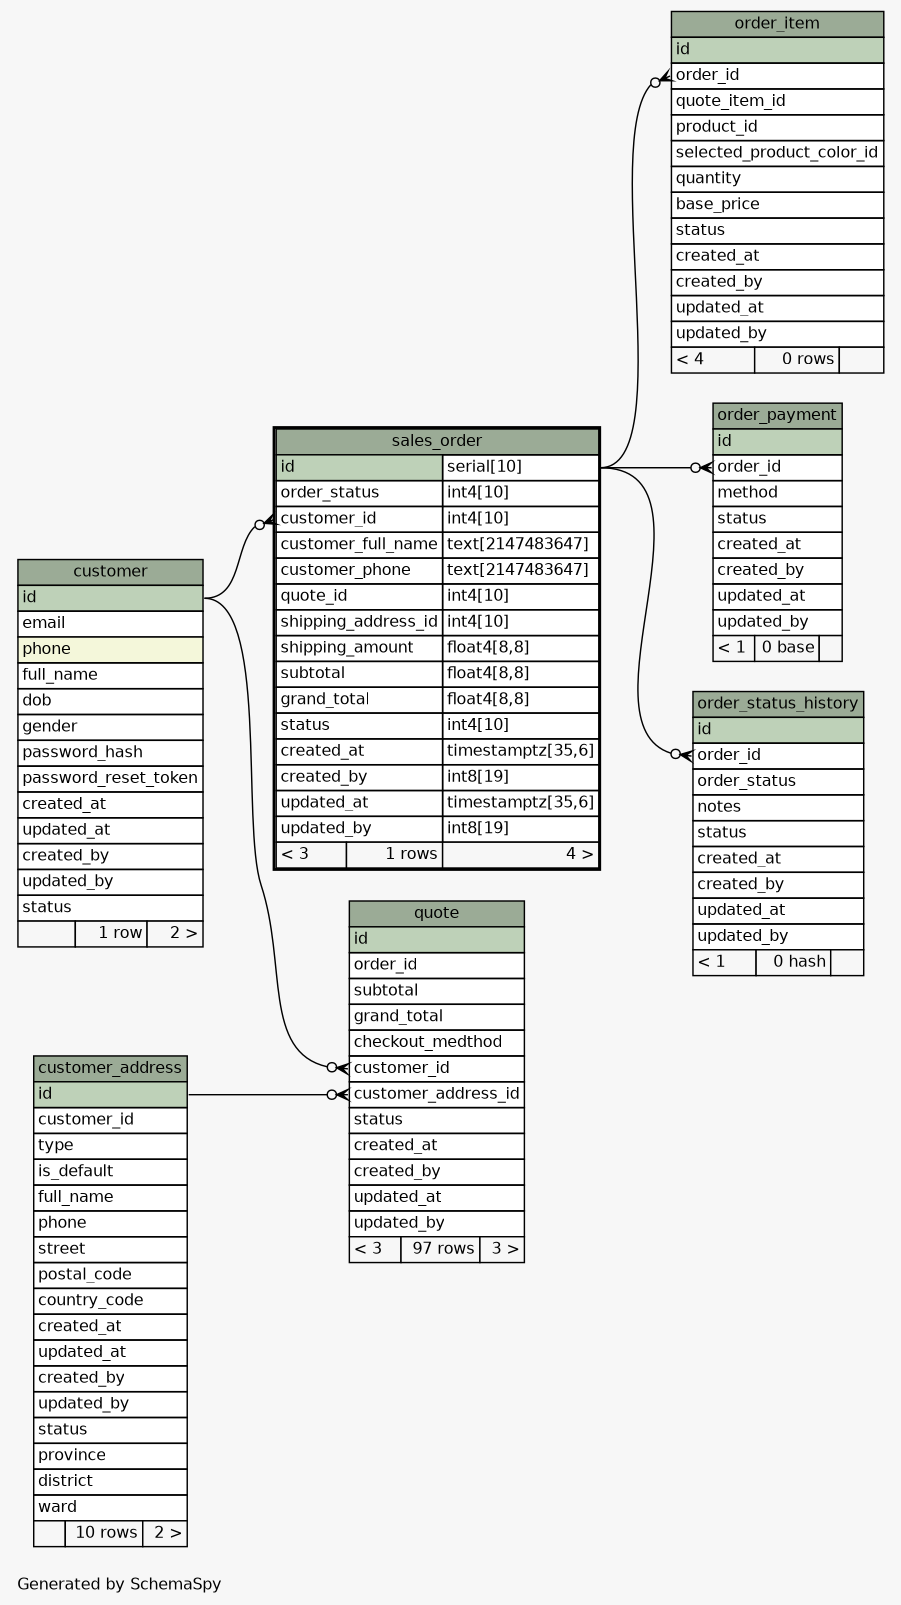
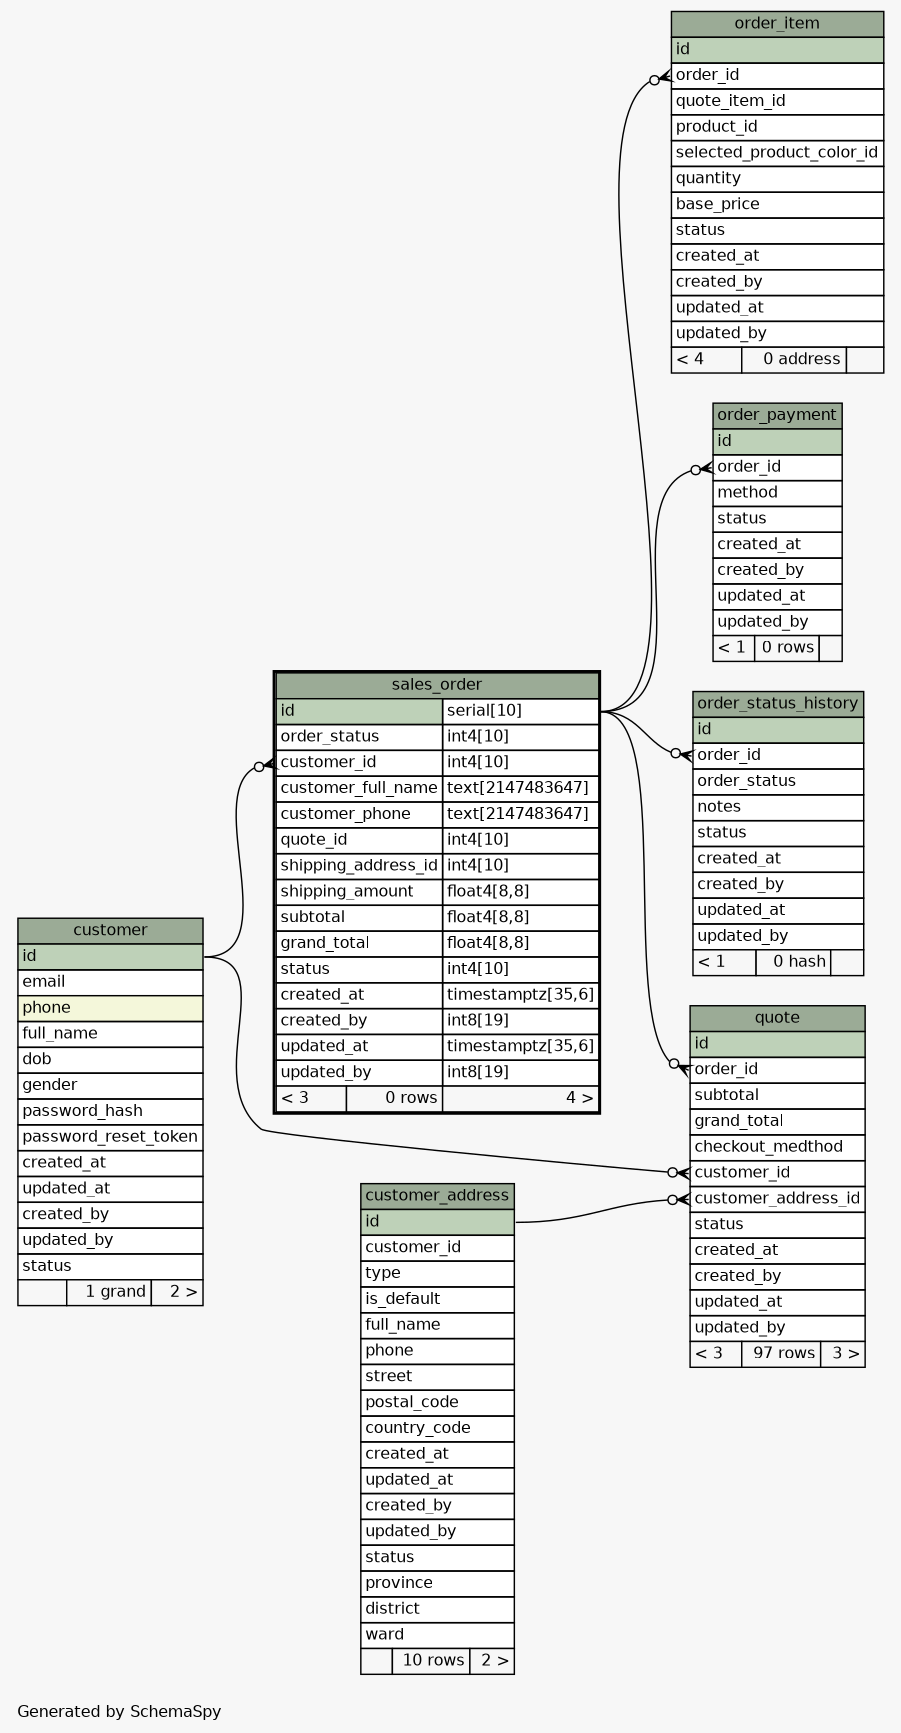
node "order_item": text "0 rows" -> "0 address"
node "order_payment": text "0 base" -> "0 rows"
node "sales_order": text "1 rows" -> "0 rows"
edge "sales_order" -> "quote": added
node "customer": text "1 row" -> "1 grand"
